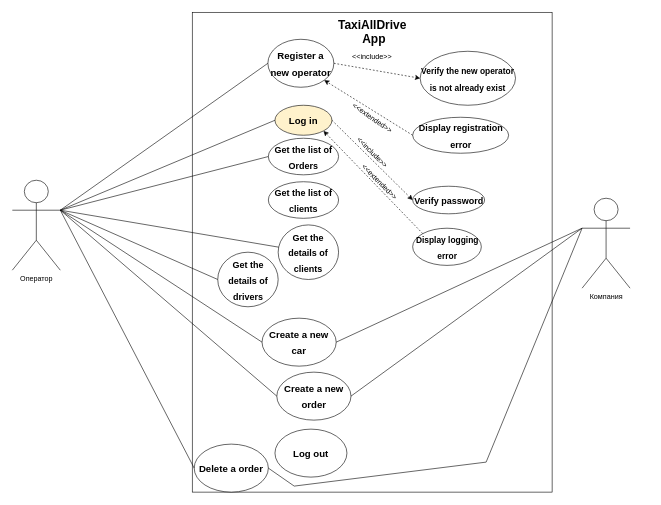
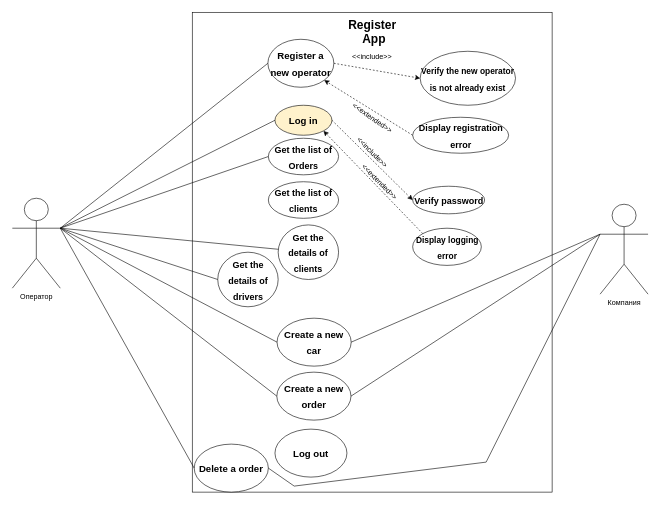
node "TaxiAllDrive App": label "TaxiAllDrive App" -> "Register App"
node "Оператор": moved (36, 225) -> (36, 243)
node "Компания": moved (606, 243) -> (624, 249)
node "Create a new car": moved (299, 342) -> (314, 342)
